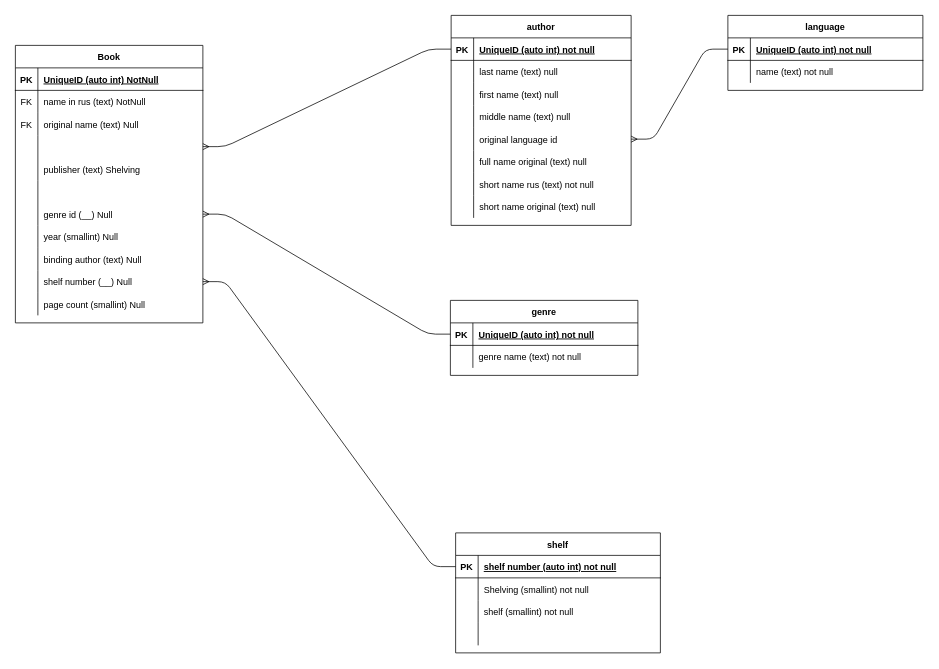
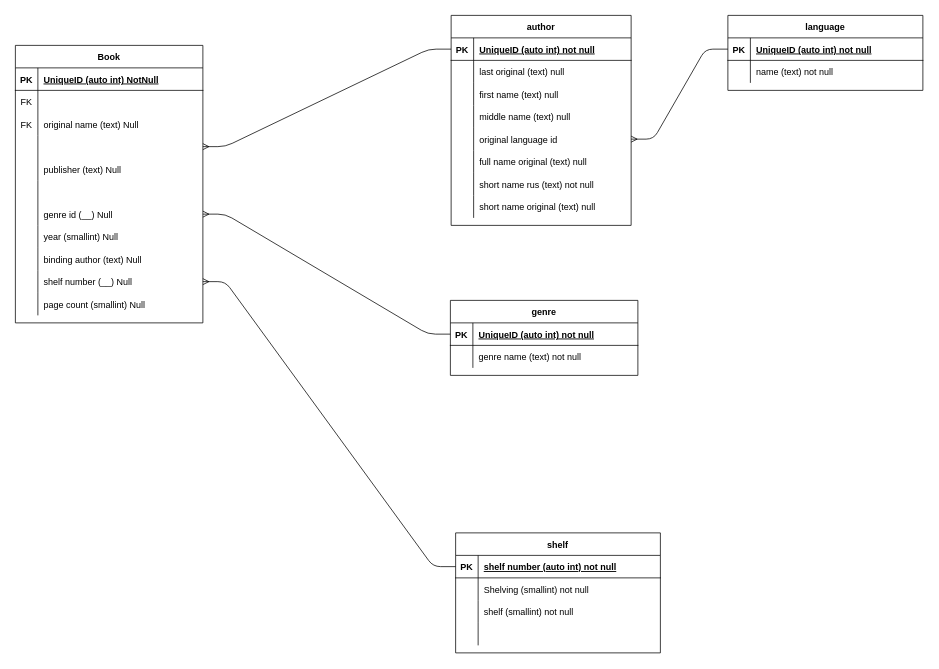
node "last name (text) null": label "last name (text) null" -> "last original (text) null"
node "name in rus (text) NotNull": removed
node "publisher (text) Shelving": label "publisher (text) Shelving" -> "publisher (text) Null"
